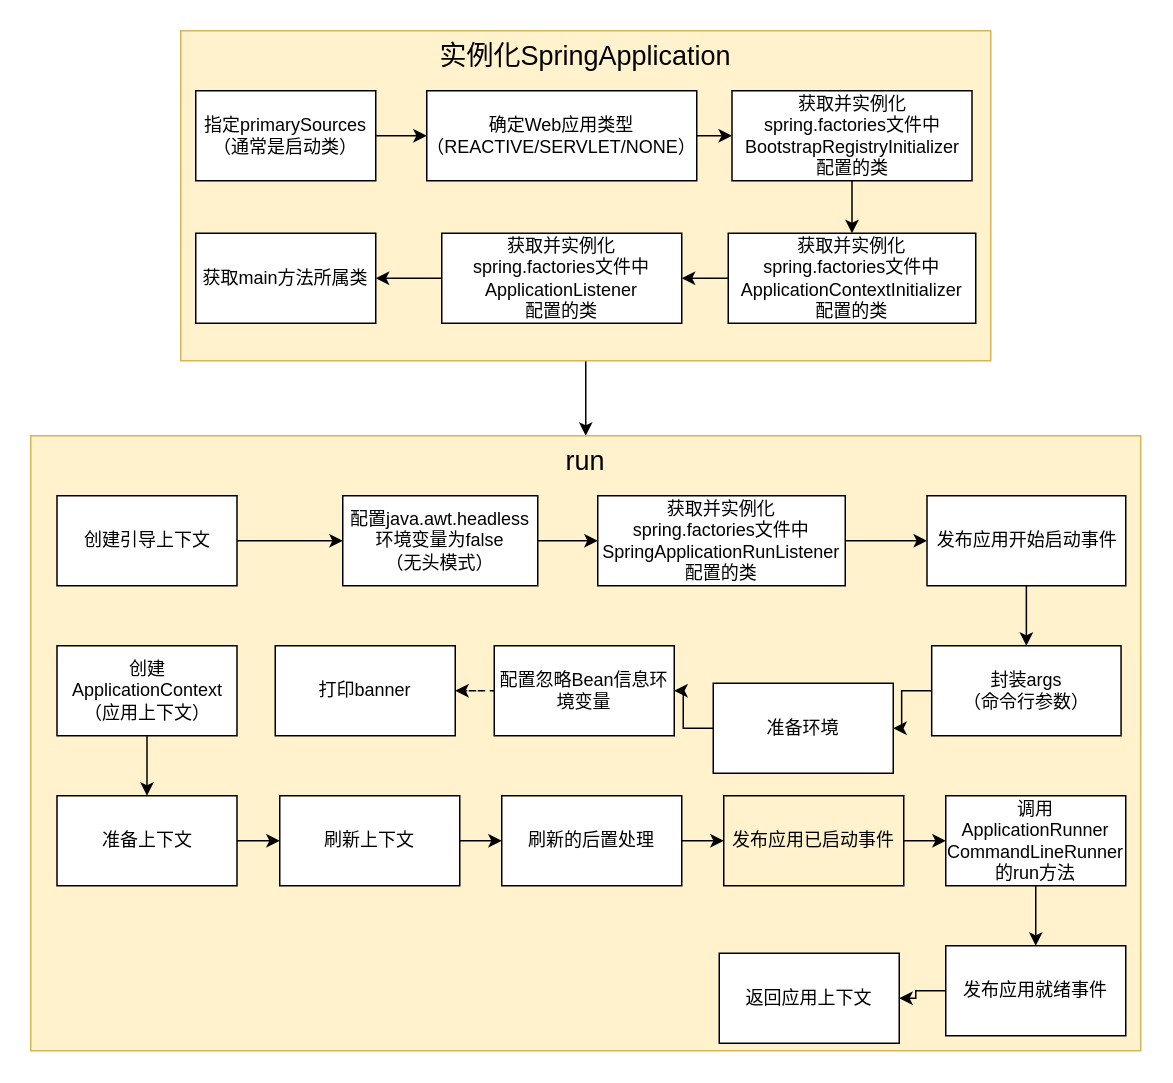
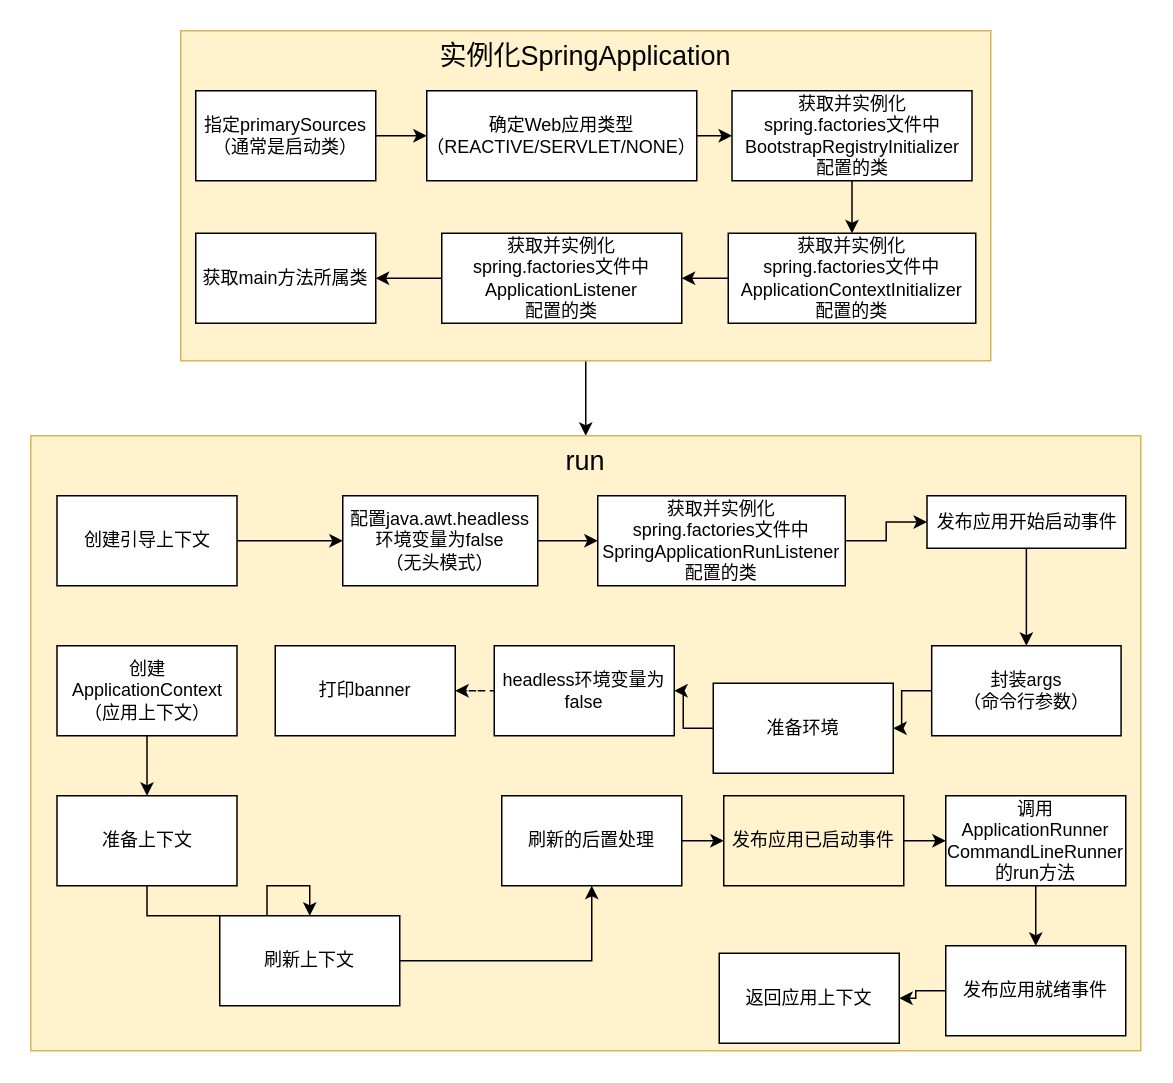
node "发布应用开始启动事件": size 199x90 -> 199x53
node "配置忽略Bean信息环境变量": label "配置忽略Bean信息环境变量" -> "headless环境变量为false"
node "刷新上下文": moved (370, 841) -> (310, 961)
